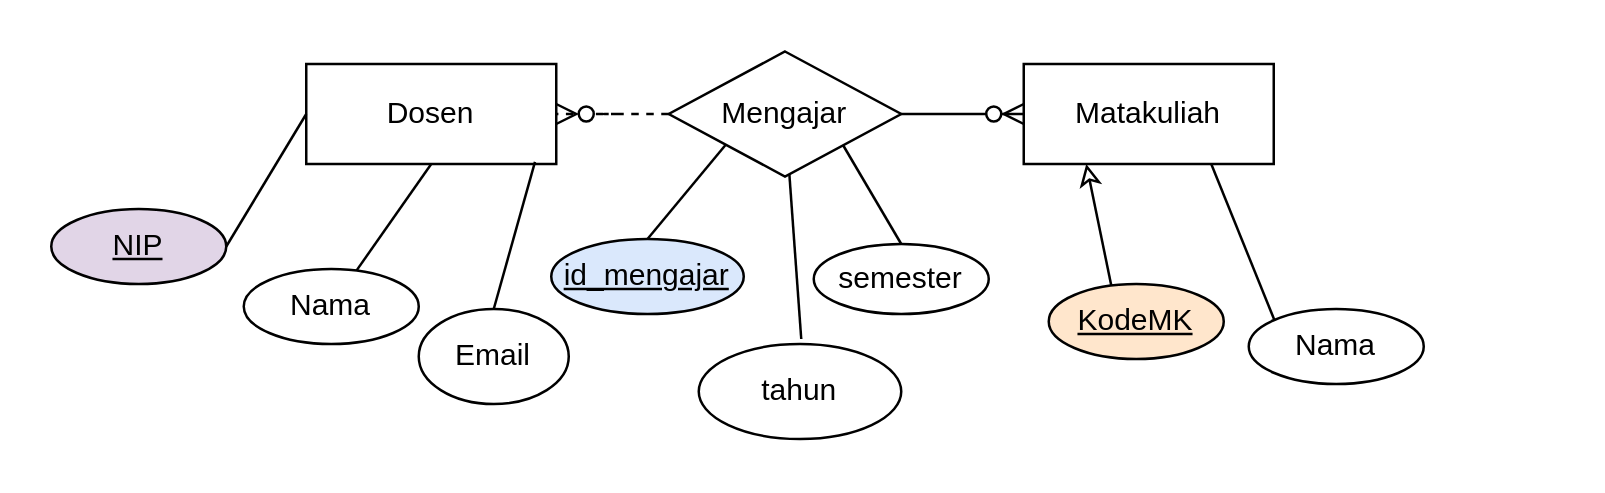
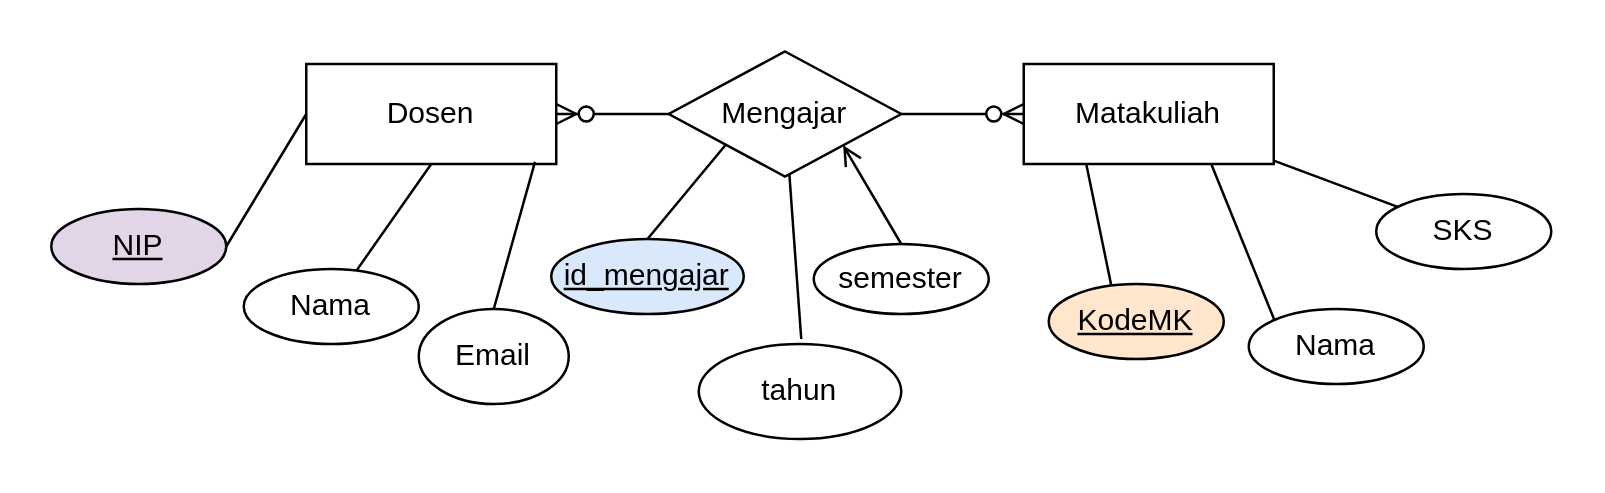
edge "Mengajar" -> "Dosen": style dashed -> solid
edge "Mengajar" -- "semester": arrowhead none -> open
edge "KodeMK" -> "Matakuliah": arrowhead classic -> none
edge "Matakuliah" -- "SKS": added
node "SKS": added
